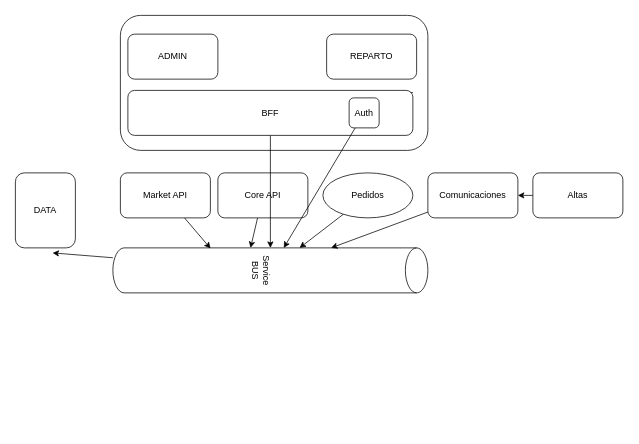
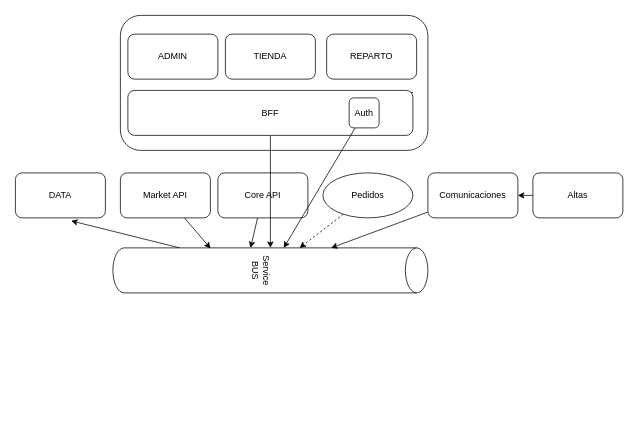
node "TIENDA": added
node "DATA": size 60x75 -> 90x45
edge "Pedidos" -> "Service BUS": style solid -> dashed
